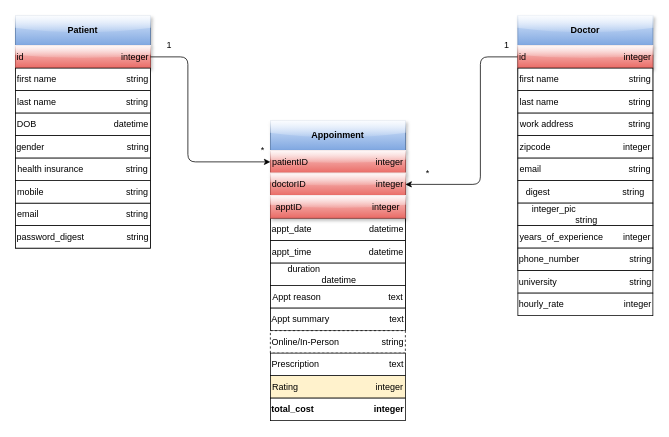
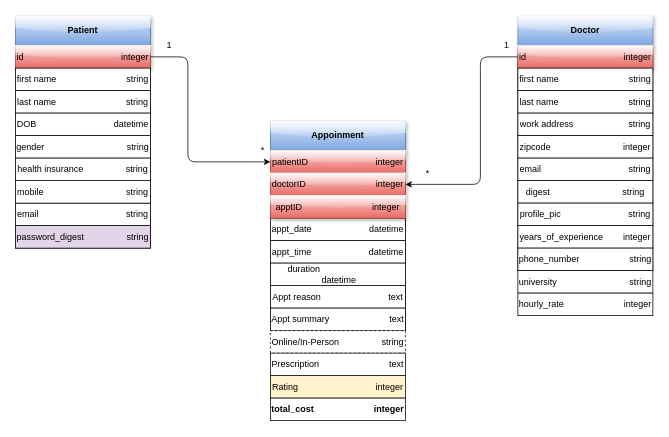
node "integer_pic string": label "integer_pic string" -> "profile_pic string"
node "password_digest string": fillcolor #ffffff -> #e1d5e7
